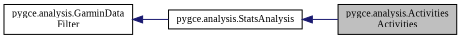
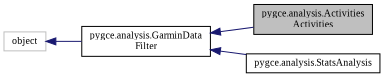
edge "pygce.analysis.Activities Activities" -> "pygce.analysis.StatsAnalysis": now "pygce.analysis.Activities Activities" -> "pygce.analysis.GarminData Filter"
node "object": added
